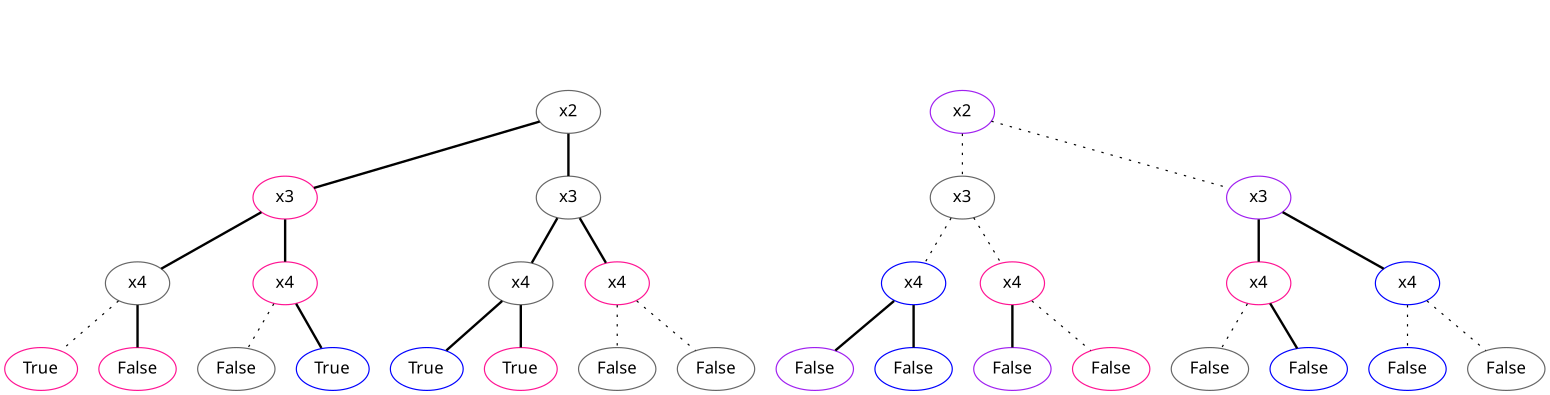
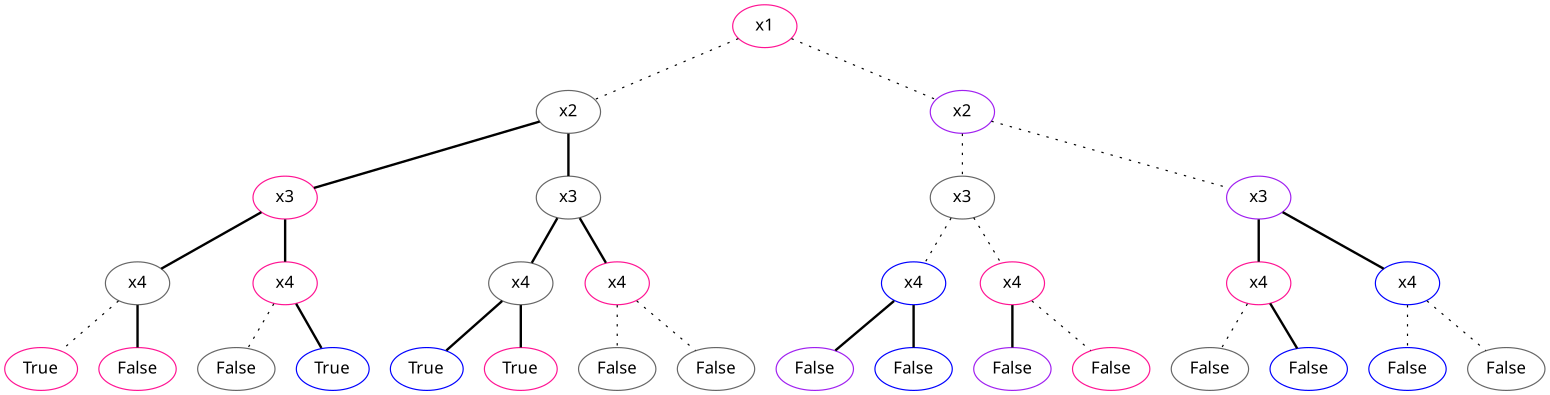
node "x1": added
